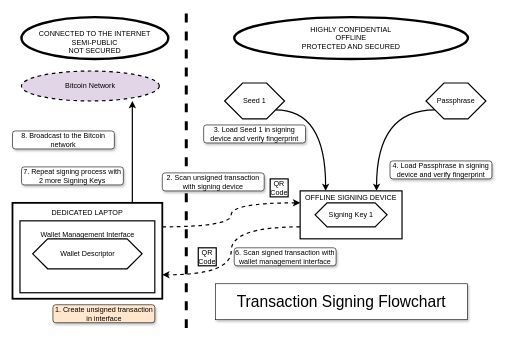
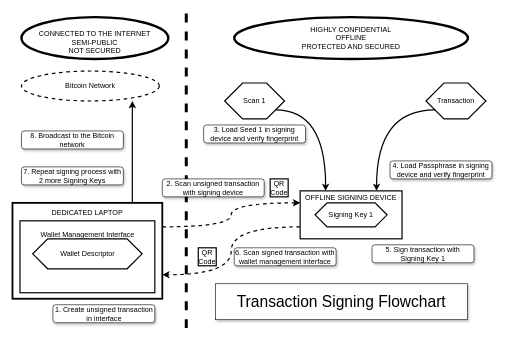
node "Bitcoin Network": fillcolor #e1d5e7 -> #ffffff
node "Seed 1": label "Seed 1" -> "Scan 1"
node "Passphrase": label "Passphrase" -> "Transaction"
node "8. Broadcast to the Bitcoin network": moved (63, 140) -> (72, 140)
node "2. Scan unsigned transaction with signing device": moved (213, 182) -> (213, 188)
node "5. Sign transaction with Signing Key 1": added
node "1. Create unsigned transaction in interface": fillcolor #ffe6cc -> #ffffff
